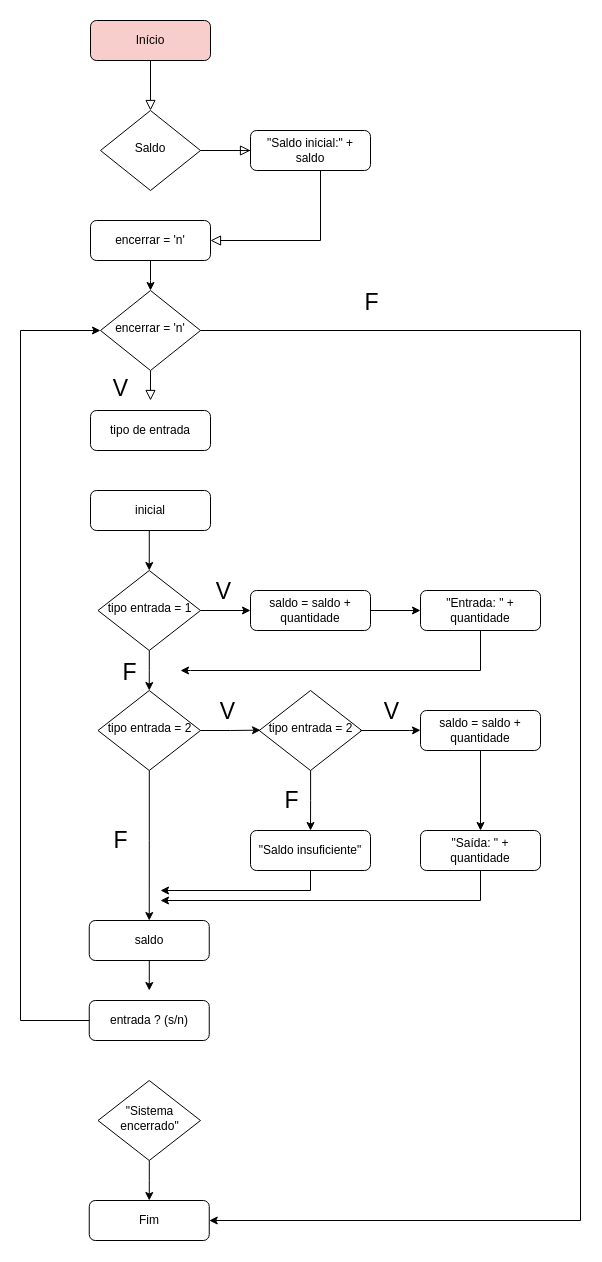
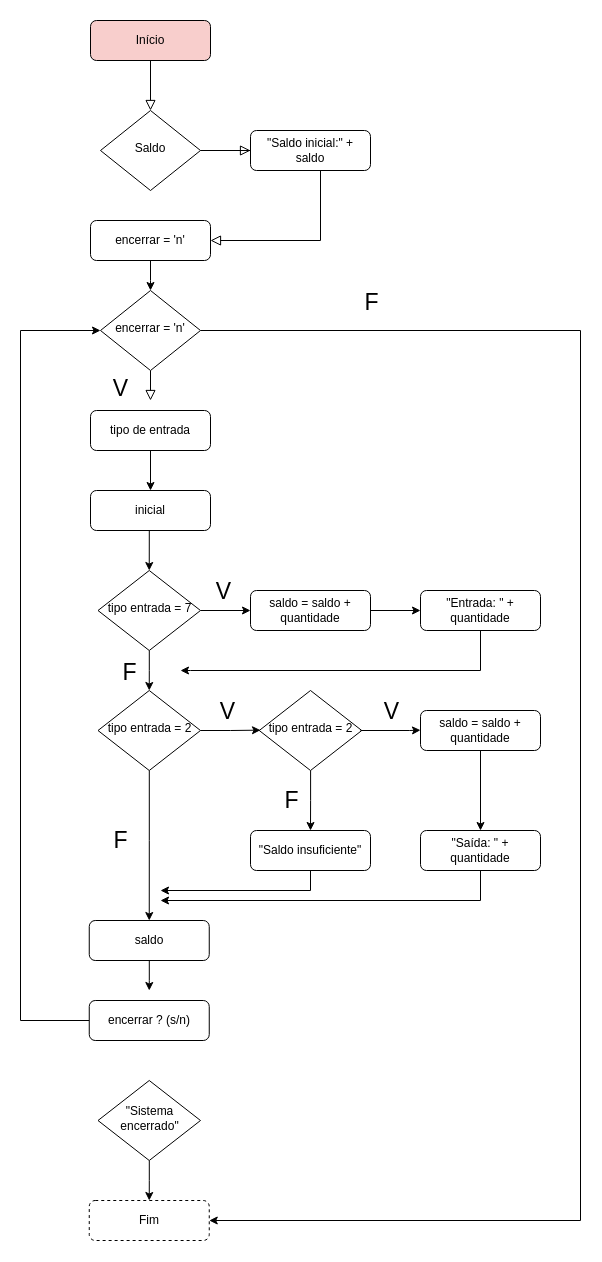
edge "tipo de entrada" -> "inicial": added
node "tipo entrada = 1": label "tipo entrada = 1" -> "tipo entrada = 7"
node "entrada ? (s/n)": label "entrada ? (s/n)" -> "encerrar ? (s/n)"
node "Fim": style solid -> dashed
